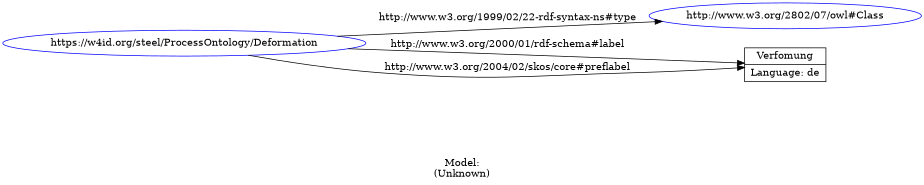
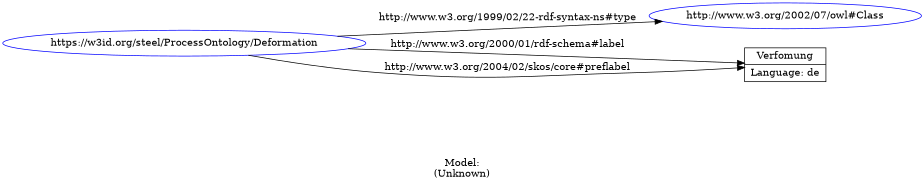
node "http://www.w3.org/2802/07/owl#Class": label "http://www.w3.org/2802/07/owl#Class" -> "http://www.w3.org/2002/07/owl#Class"
node "https://w4id.org/steel/ProcessOntology/Deformation": label "https://w4id.org/steel/ProcessOntology/Deformation" -> "https://w3id.org/steel/ProcessOntology/Deformation"
